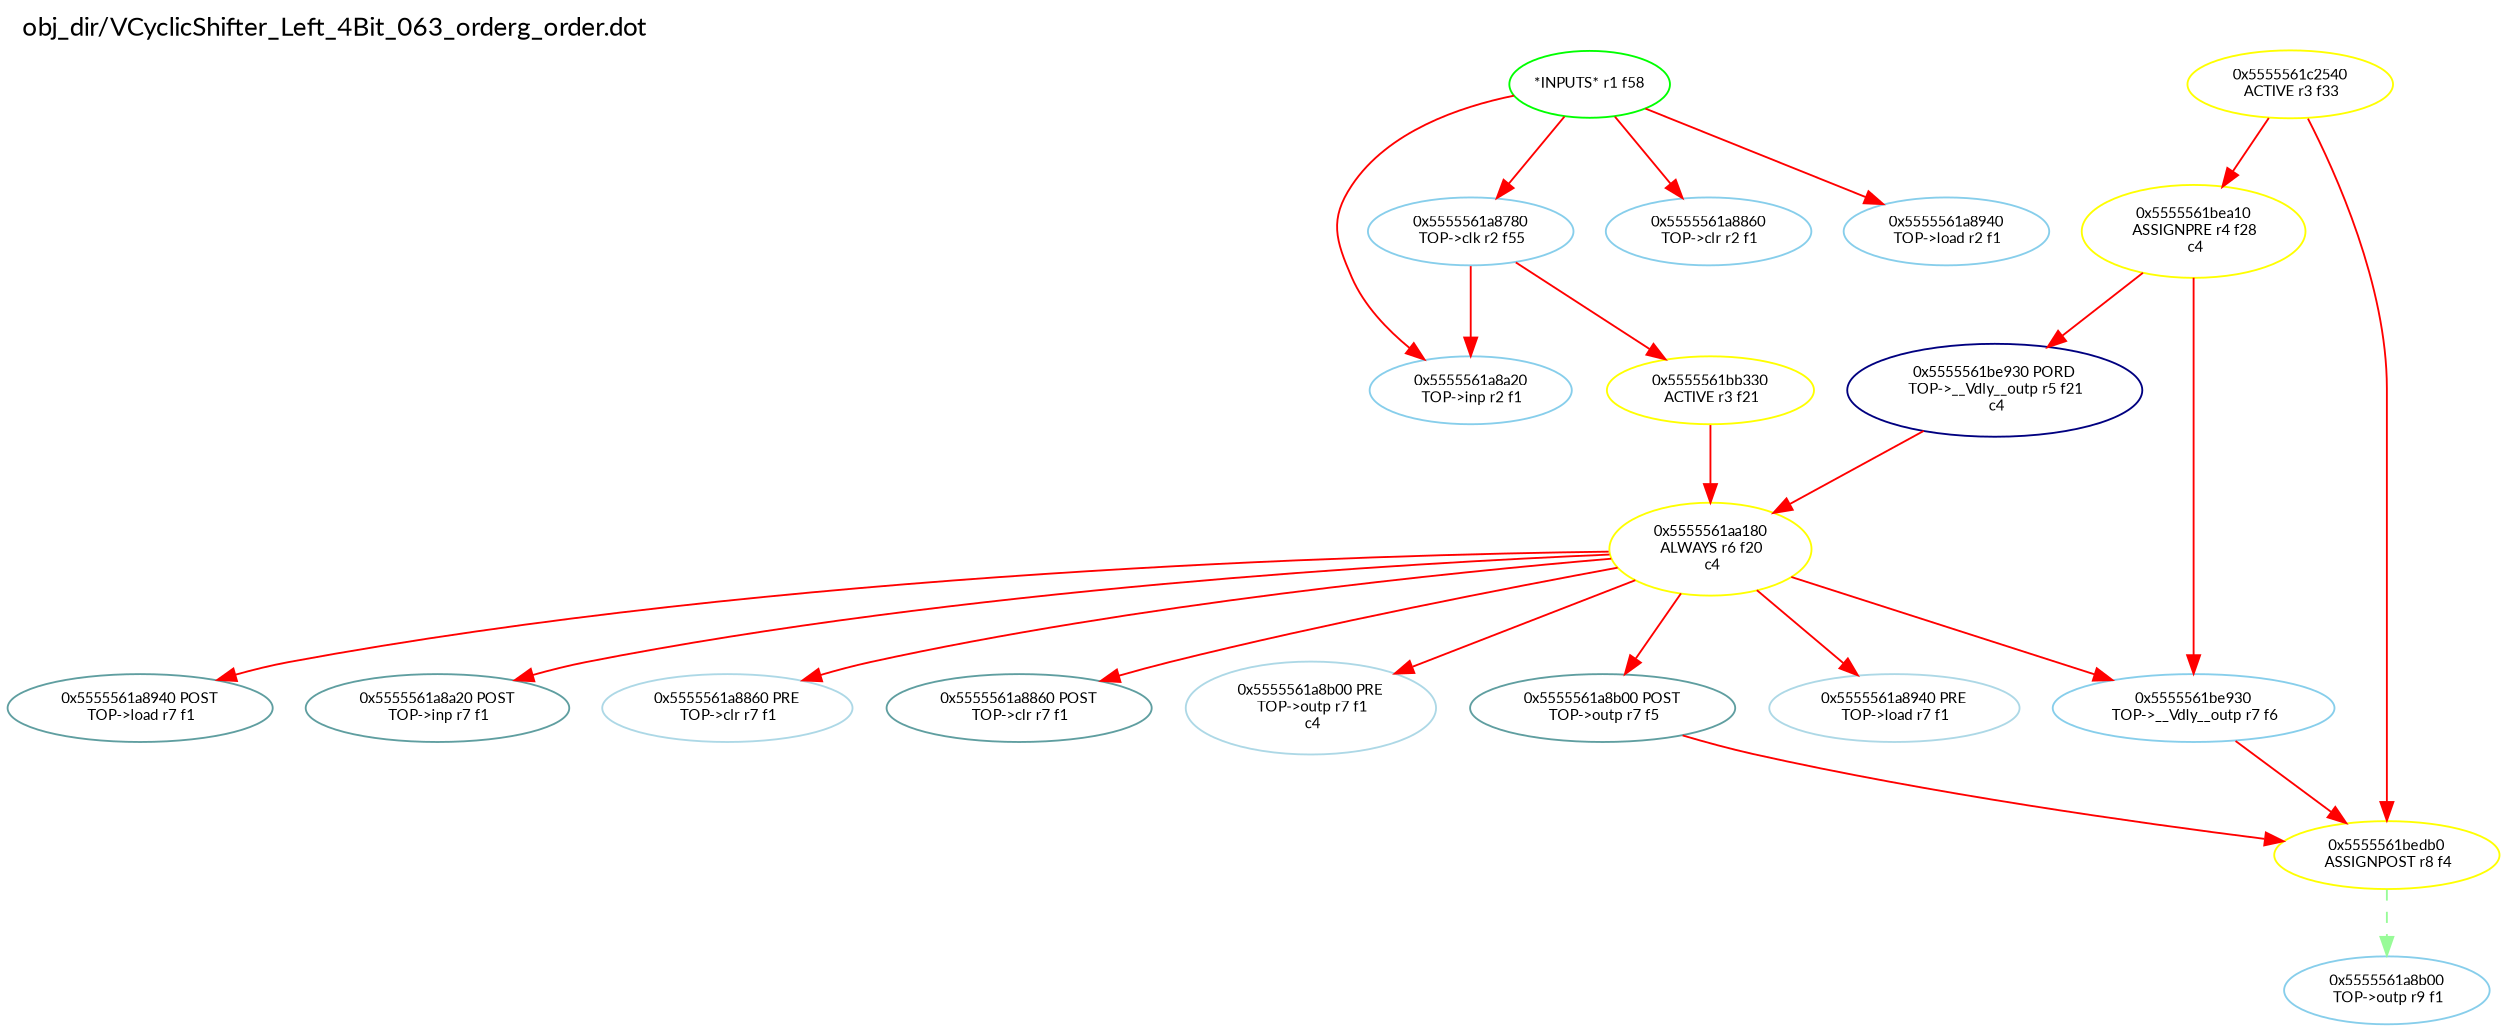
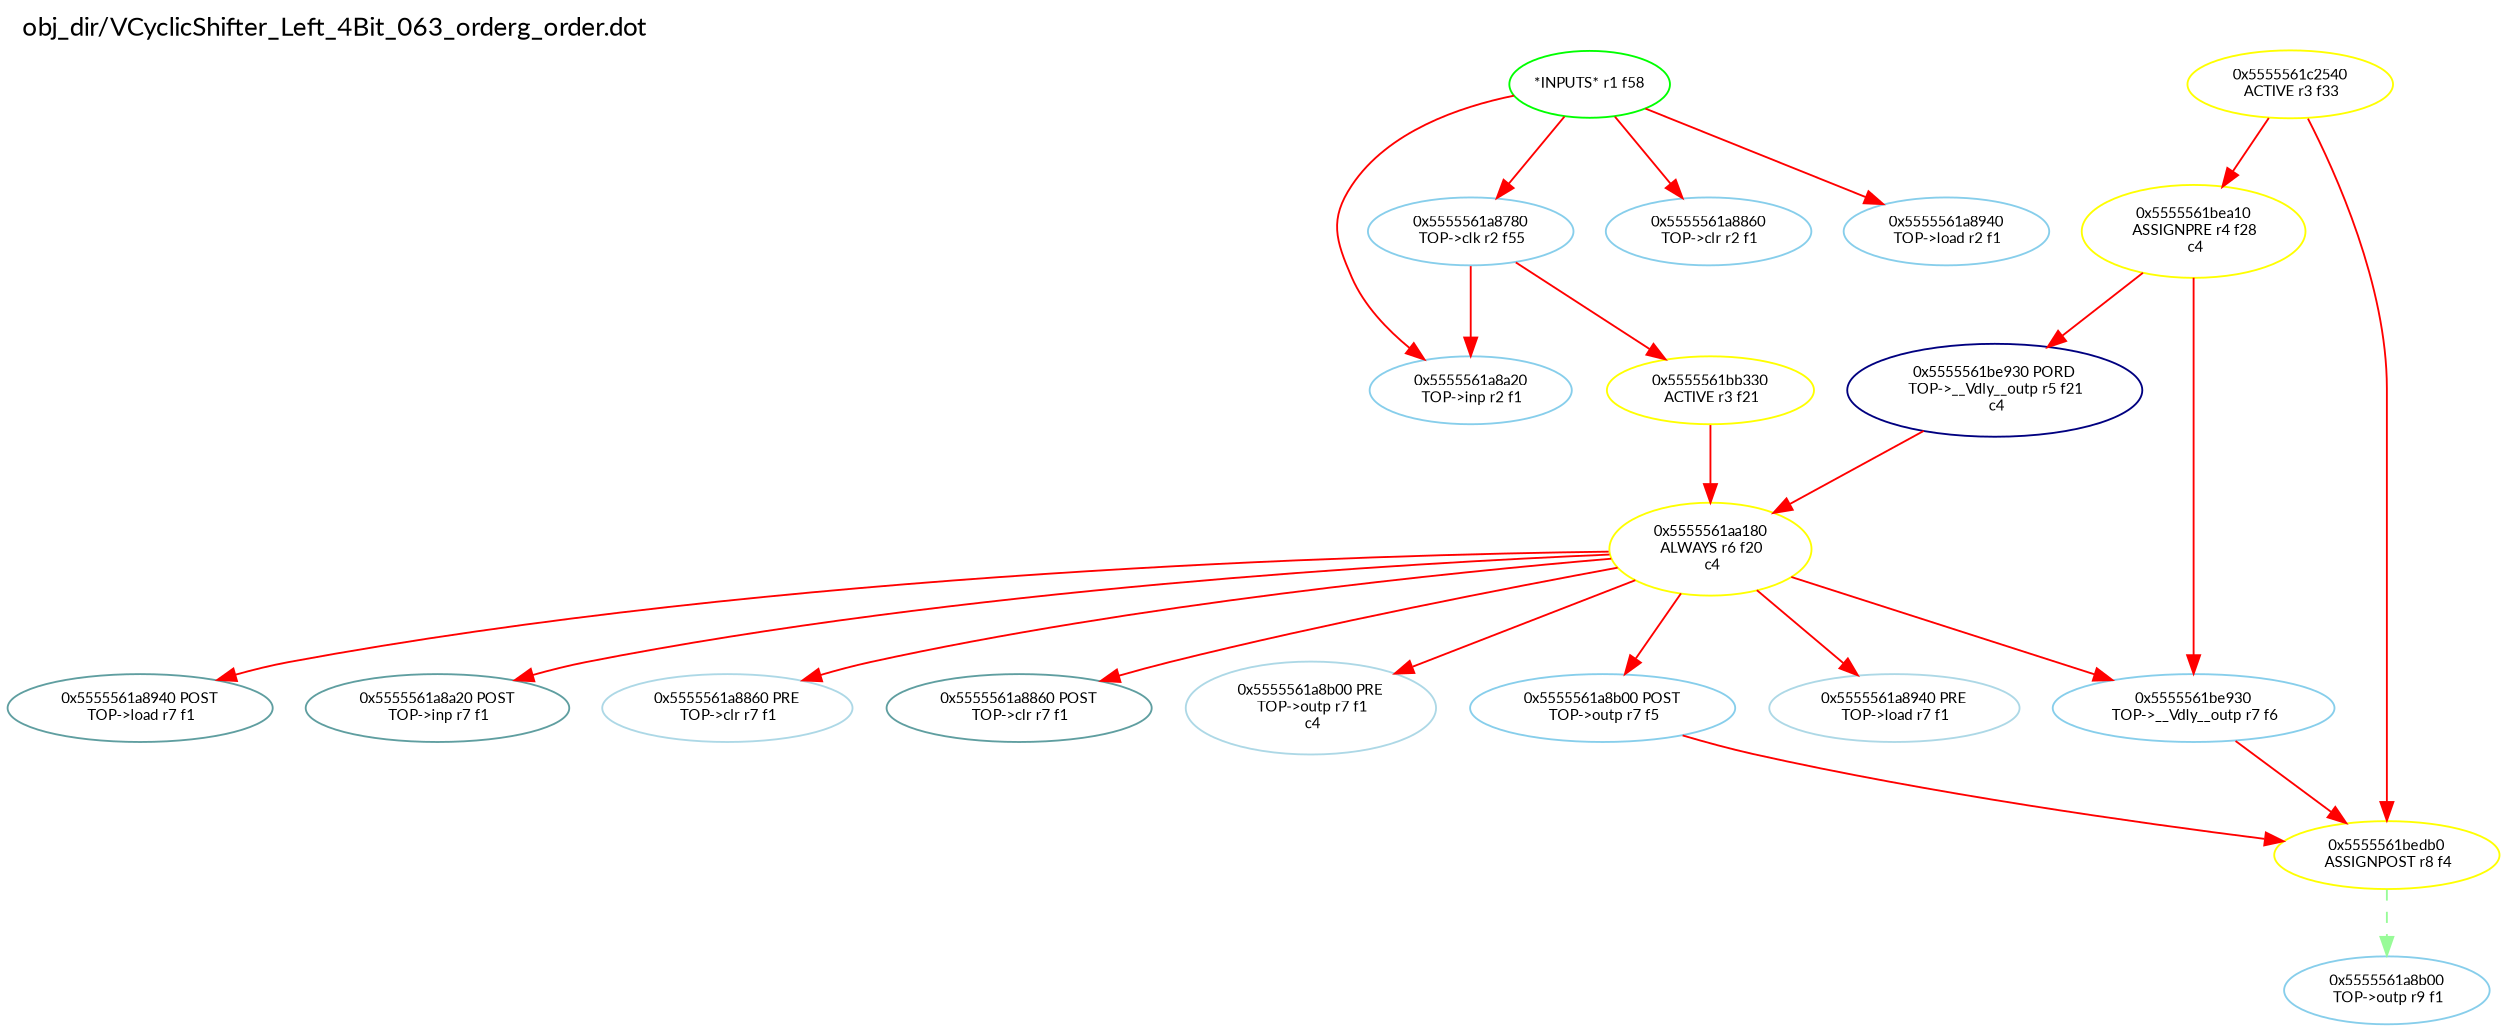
node "0x5555561a8b00 POST TOP->outp r7 f5": color CadetBlue -> skyblue
